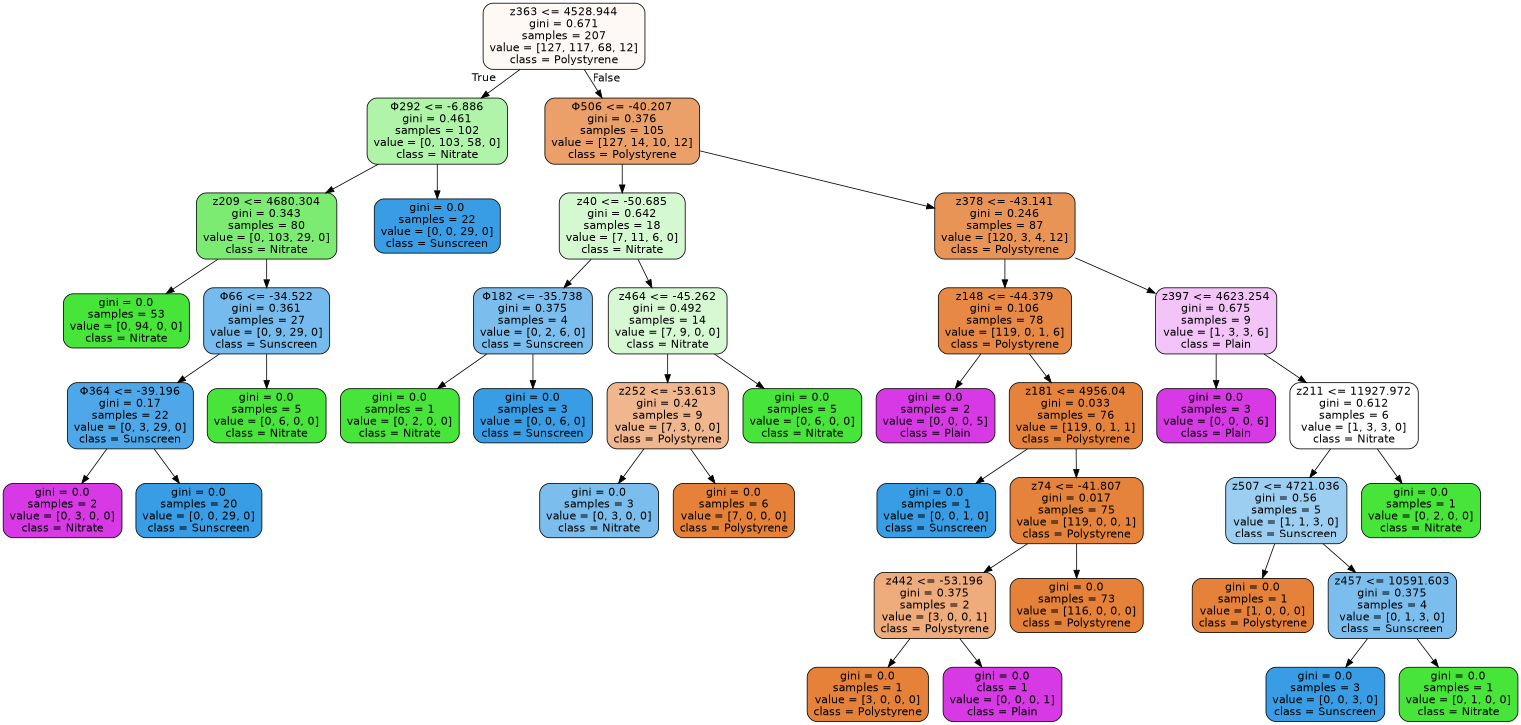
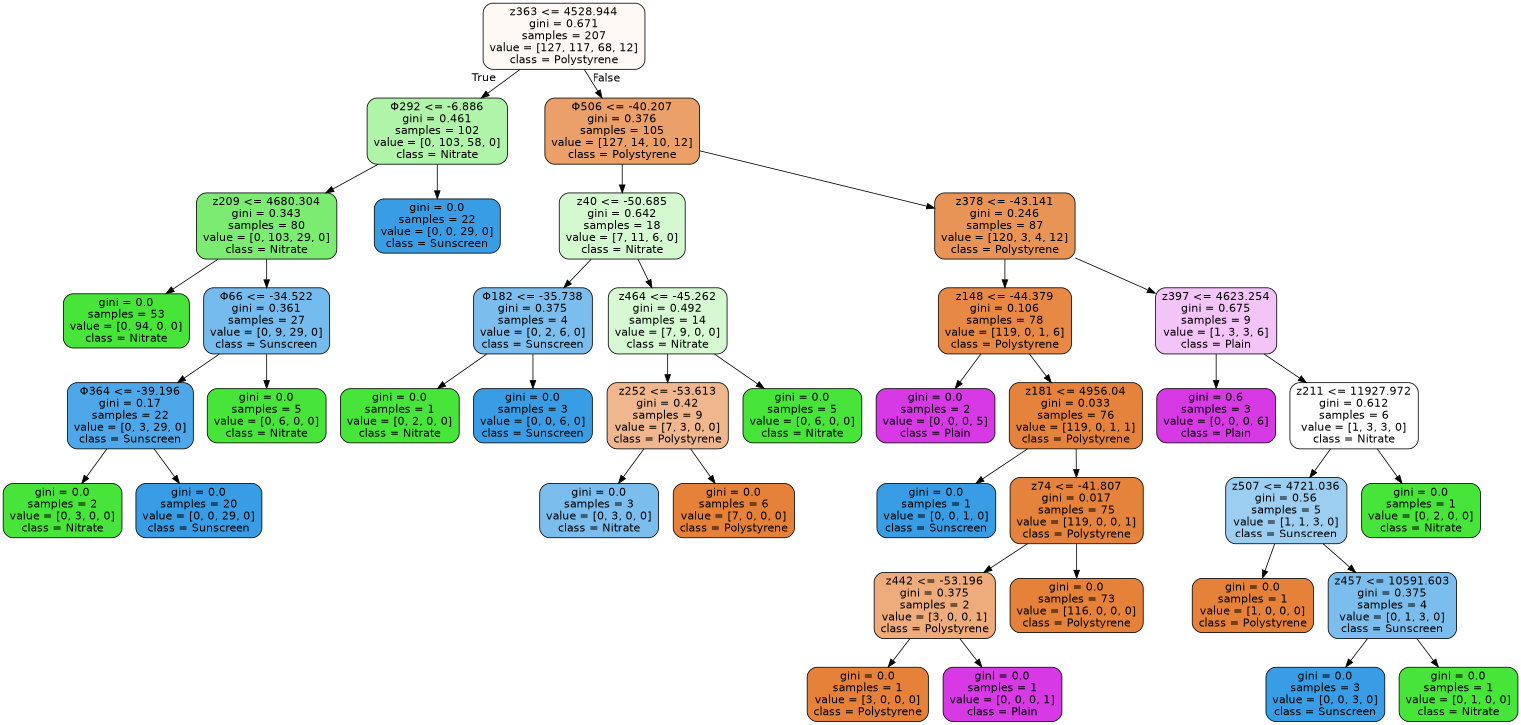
node "gini = 0.0 samples = 3 value = [0, 0, 0, 6] class = Plain": label "gini = 0.0 samples = 3 value = [0, 0, 0, 6] class = Plain" -> "gini = 0.6 samples = 3 value = [0, 0, 0, 6] class = Plain"
node "gini = 0.0 samples = 2 value = [0, 3, 0, 0] class = Nitrate": fillcolor #d739e5 -> #47e539
node "gini = 0.0 class = 1 value = [0, 0, 0, 1] class = Plain": label "gini = 0.0 class = 1 value = [0, 0, 0, 1] class = Plain" -> "gini = 0.0 samples = 1 value = [0, 0, 0, 1] class = Plain"
